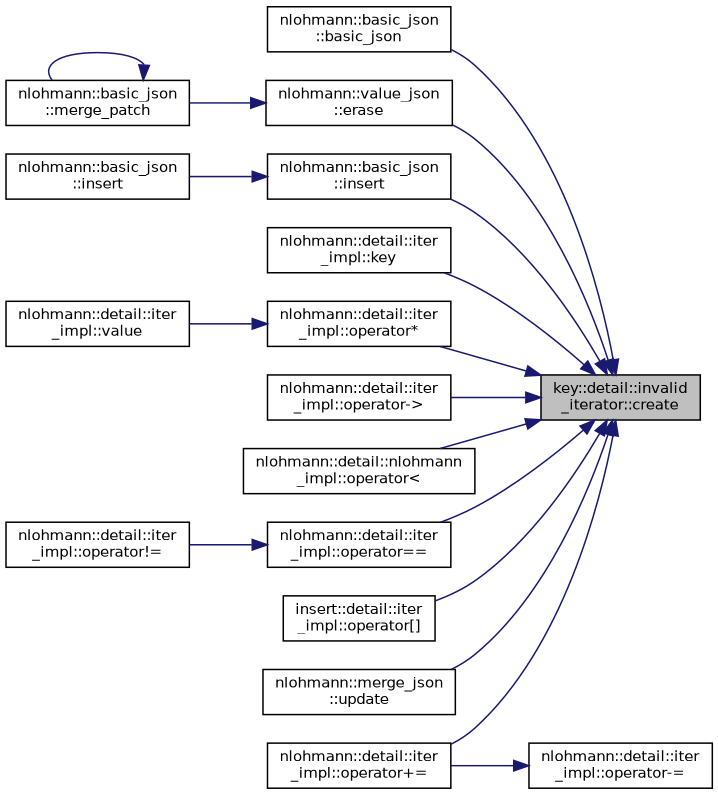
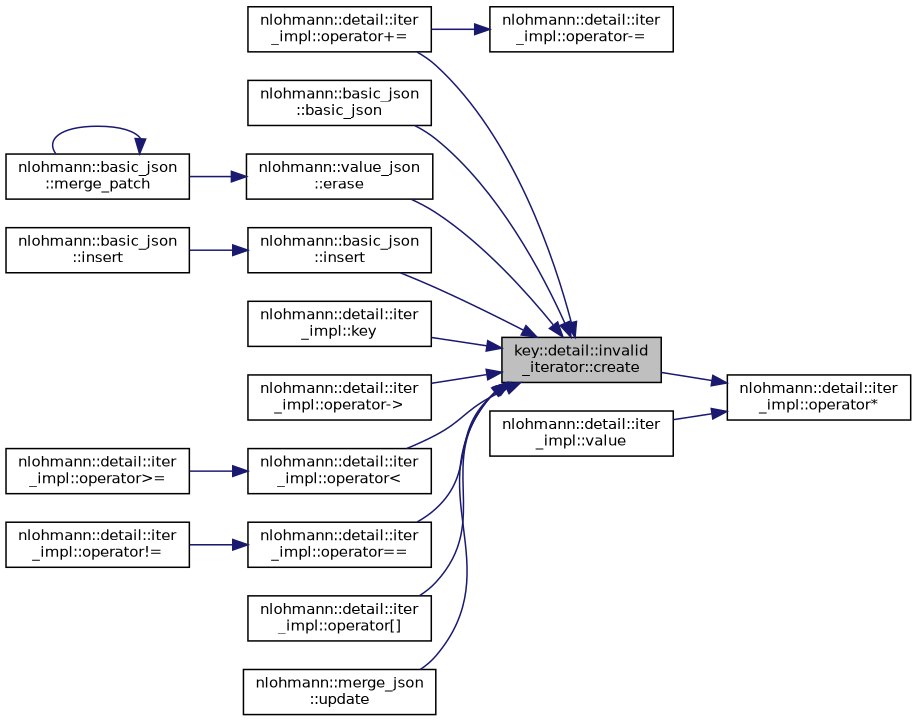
edge "nlohmann::detail::iter _impl::operator*" -> "key::detail::invalid _iterator::create": reversed
node "nlohmann::detail::iter _impl::operator>=": added
node "nlohmann::detail::nlohmann _impl::operator<": label "nlohmann::detail::nlohmann _impl::operator<" -> "nlohmann::detail::iter _impl::operator<"
node "insert::detail::iter _impl::operator[]": label "insert::detail::iter _impl::operator[]" -> "nlohmann::detail::iter _impl::operator[]"
